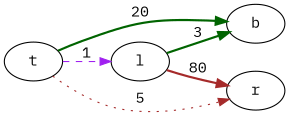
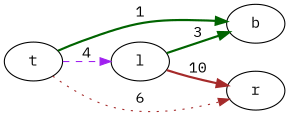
edge "t" -> "b": label "20" -> "1"
edge "t" -> "l": label "1" -> "4"
edge "l" -> "r": label "80" -> "10"
edge "t" -> "r": label "5" -> "6"
